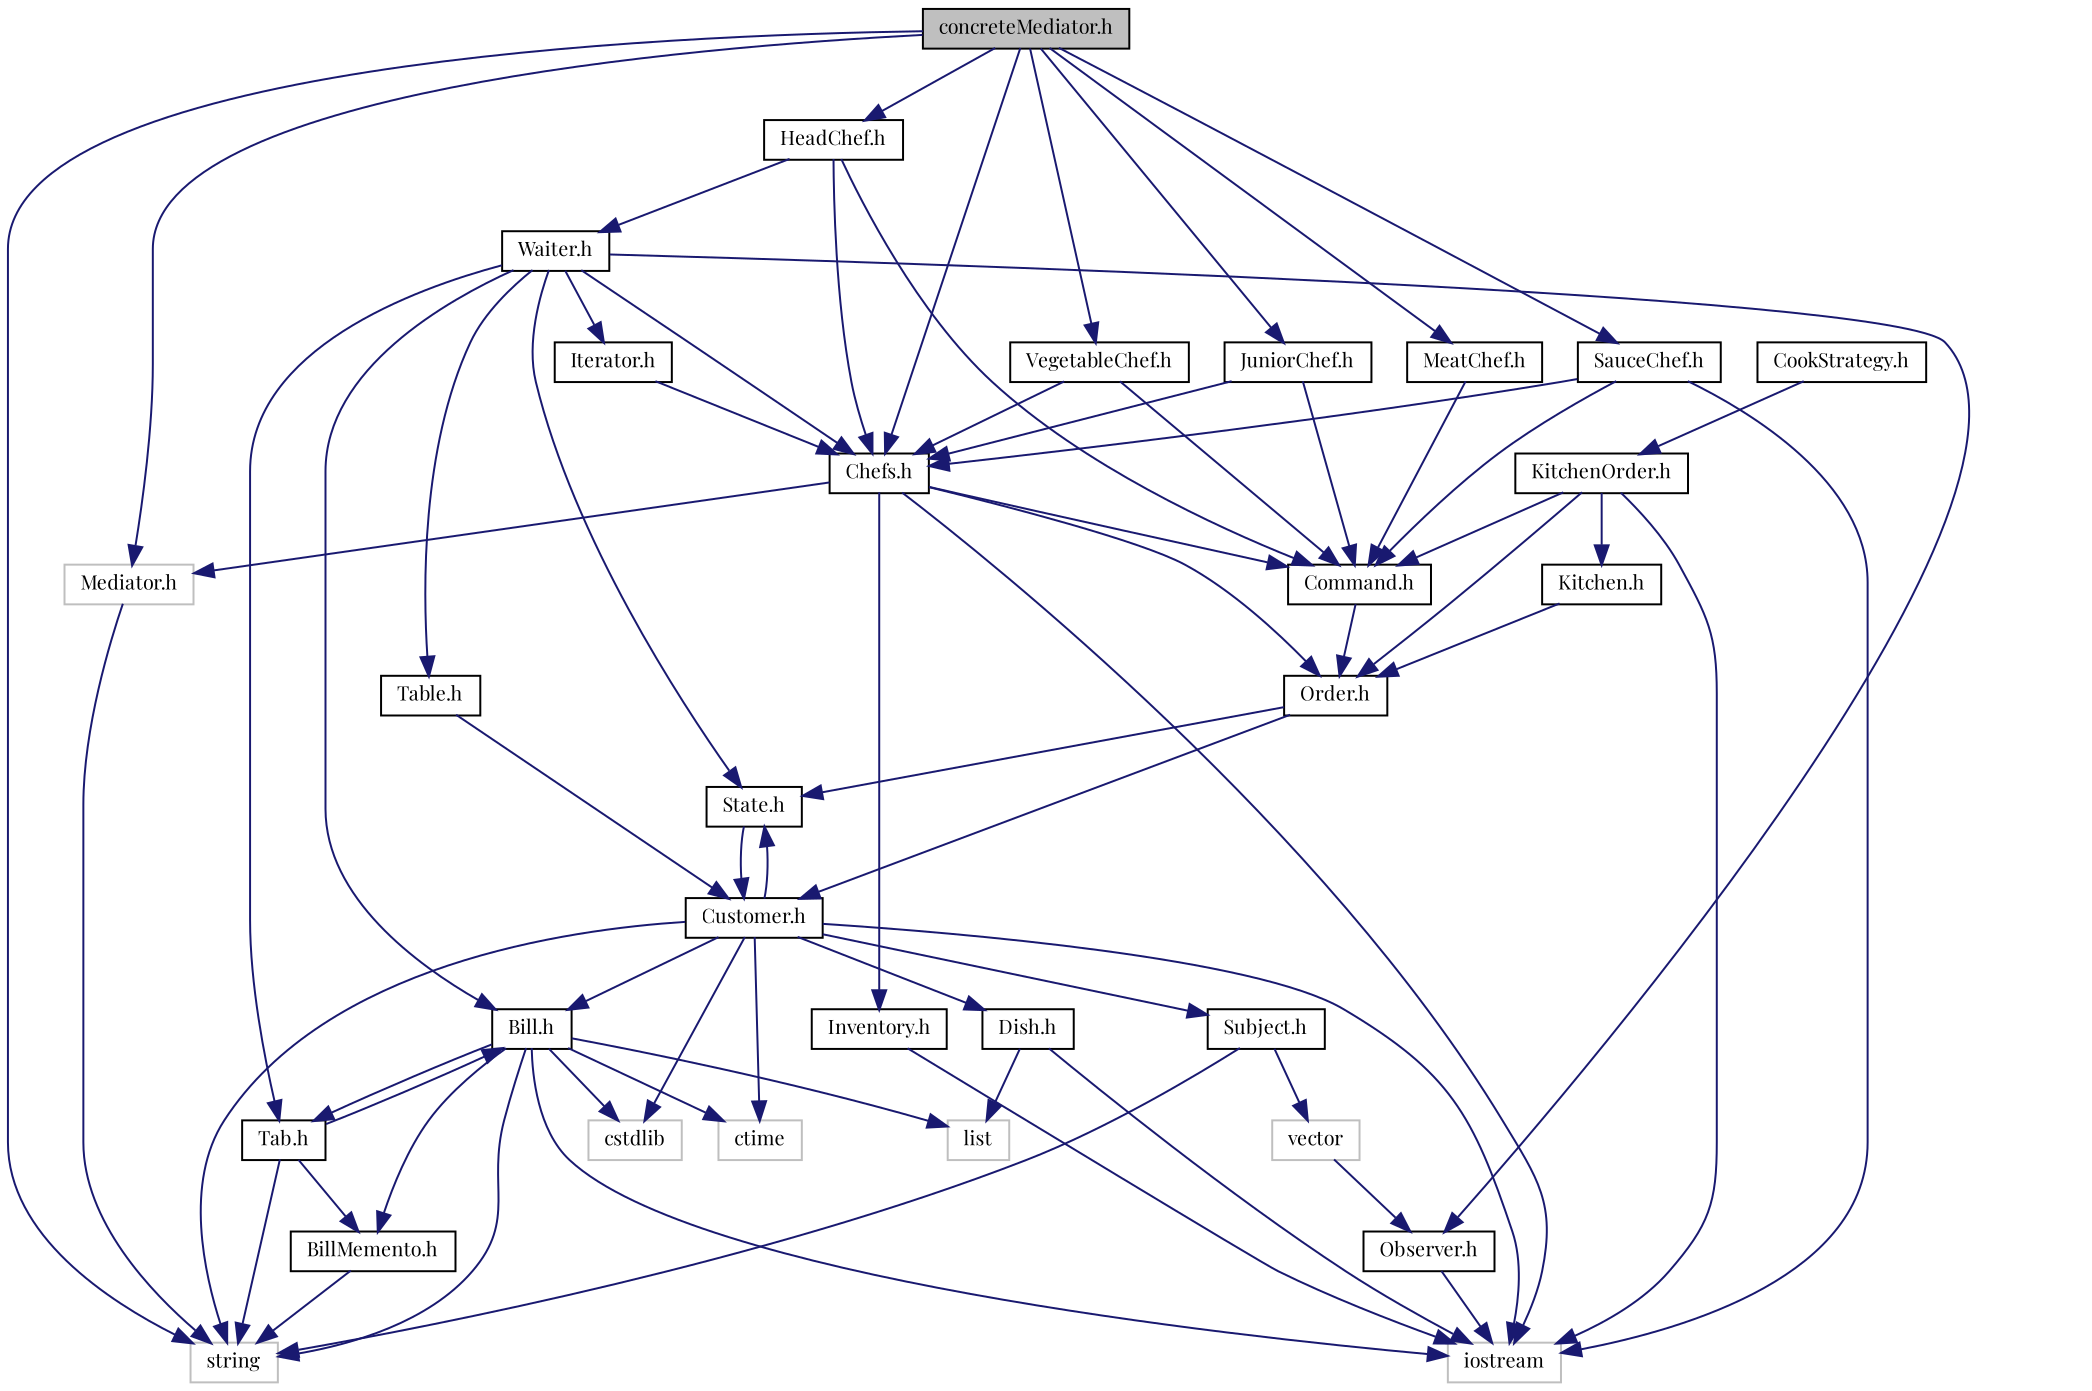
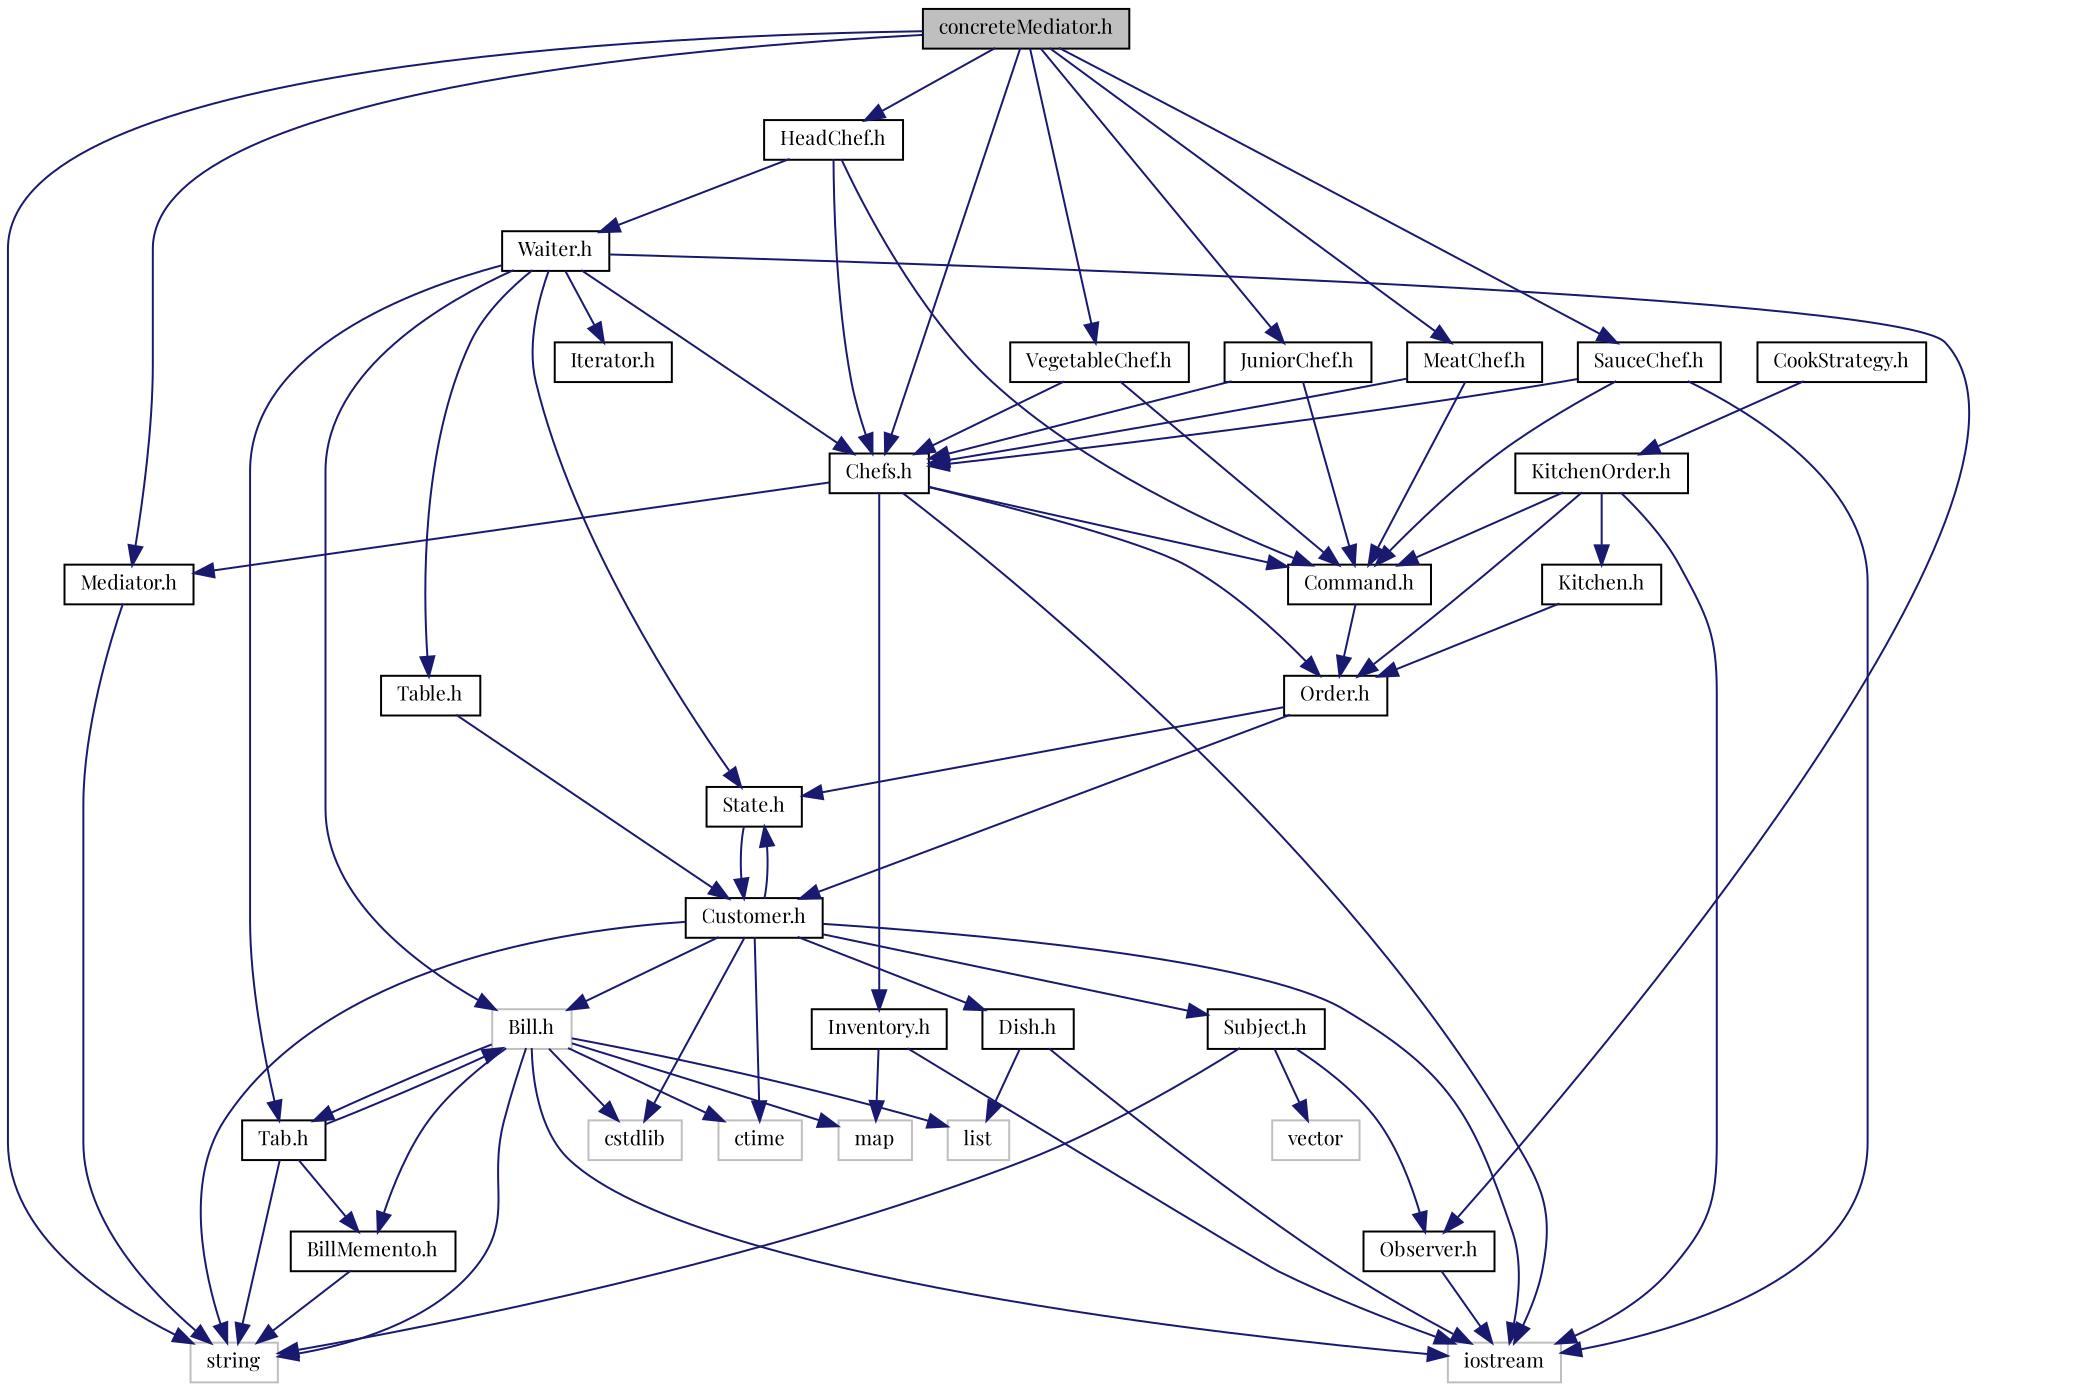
edge "Iterator.h" -> "Chefs.h": now "MeatChef.h" -> "Chefs.h"
node "Mediator.h": color grey75 -> black
node "Bill.h": color black -> grey75
node "map": added
edge "vector" -> "Observer.h": now "Subject.h" -> "Observer.h"
